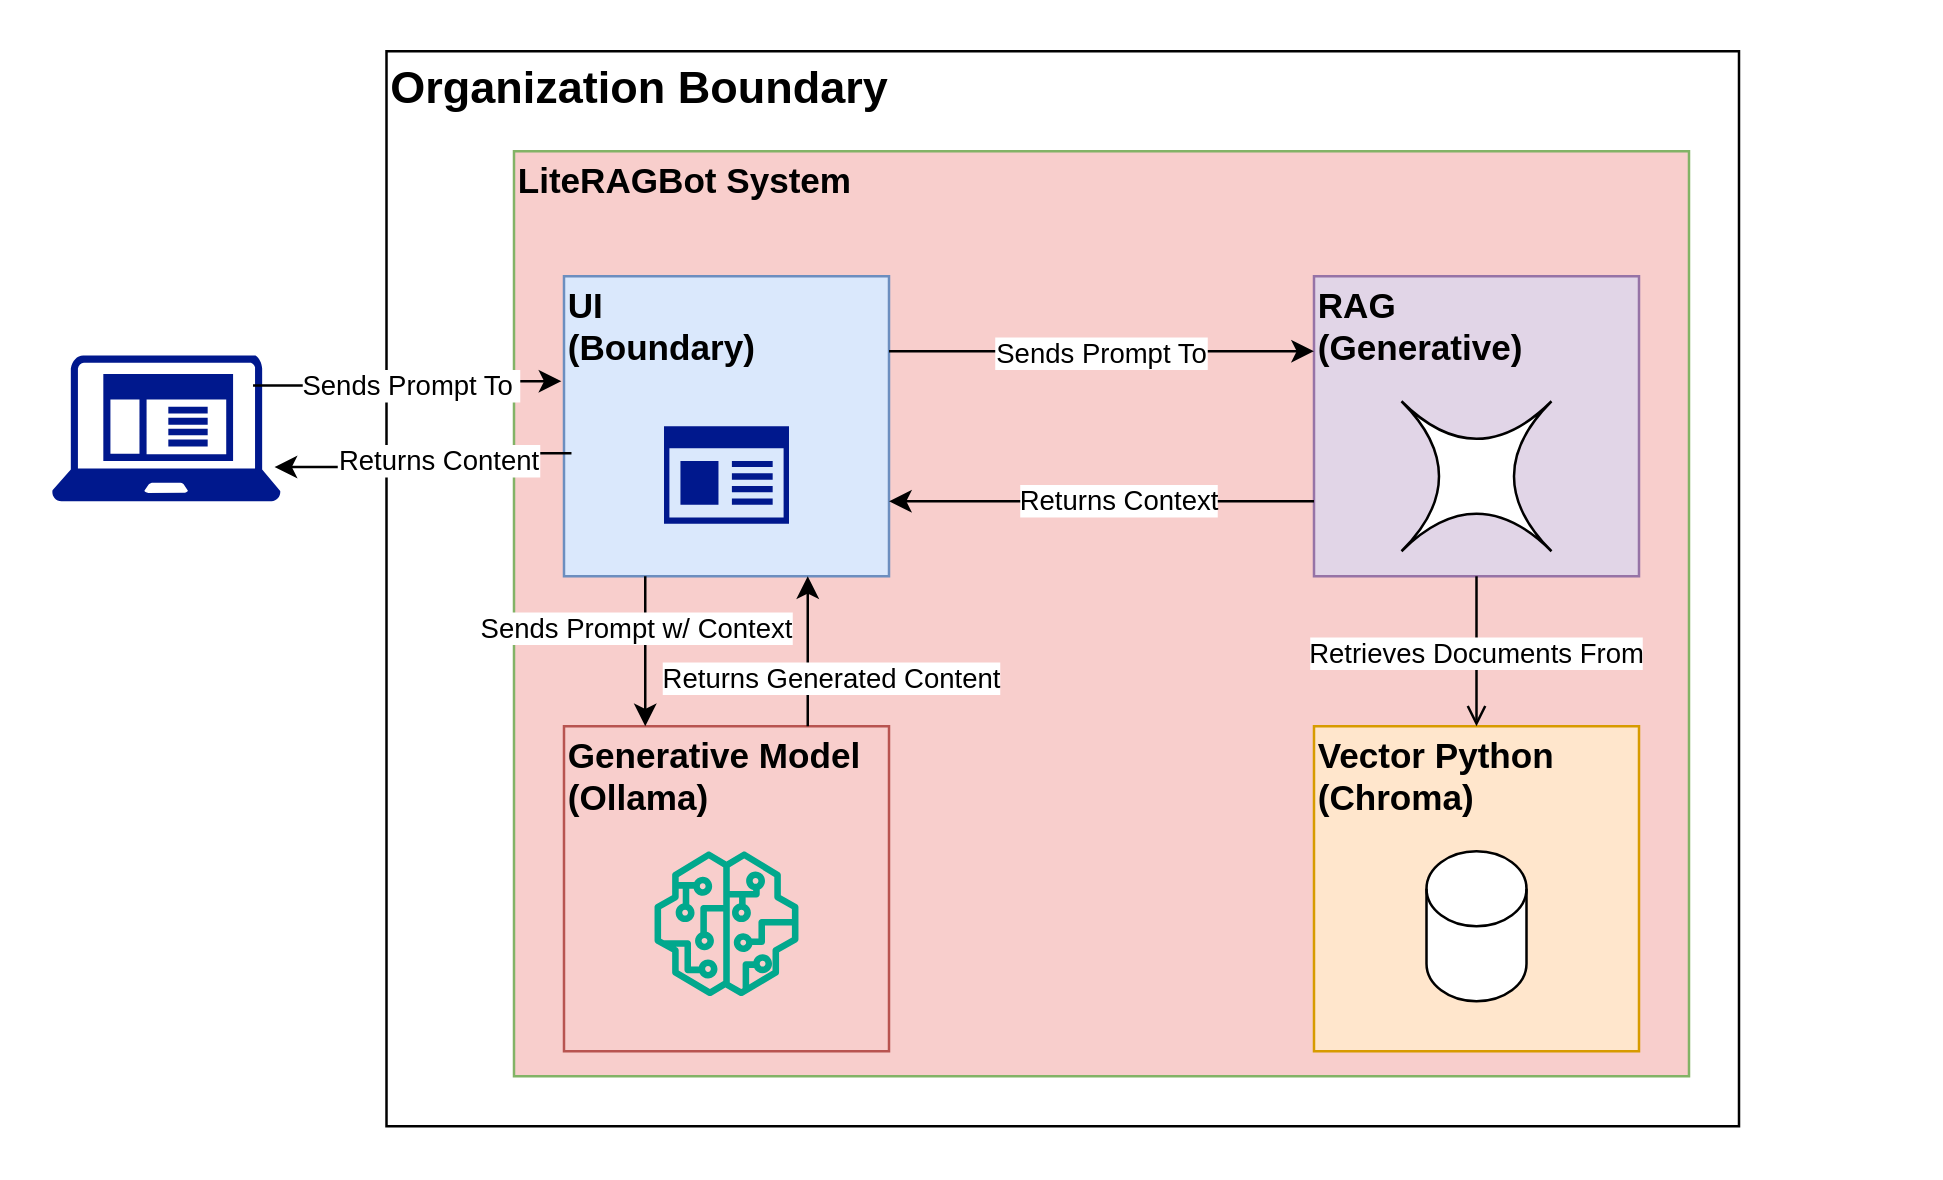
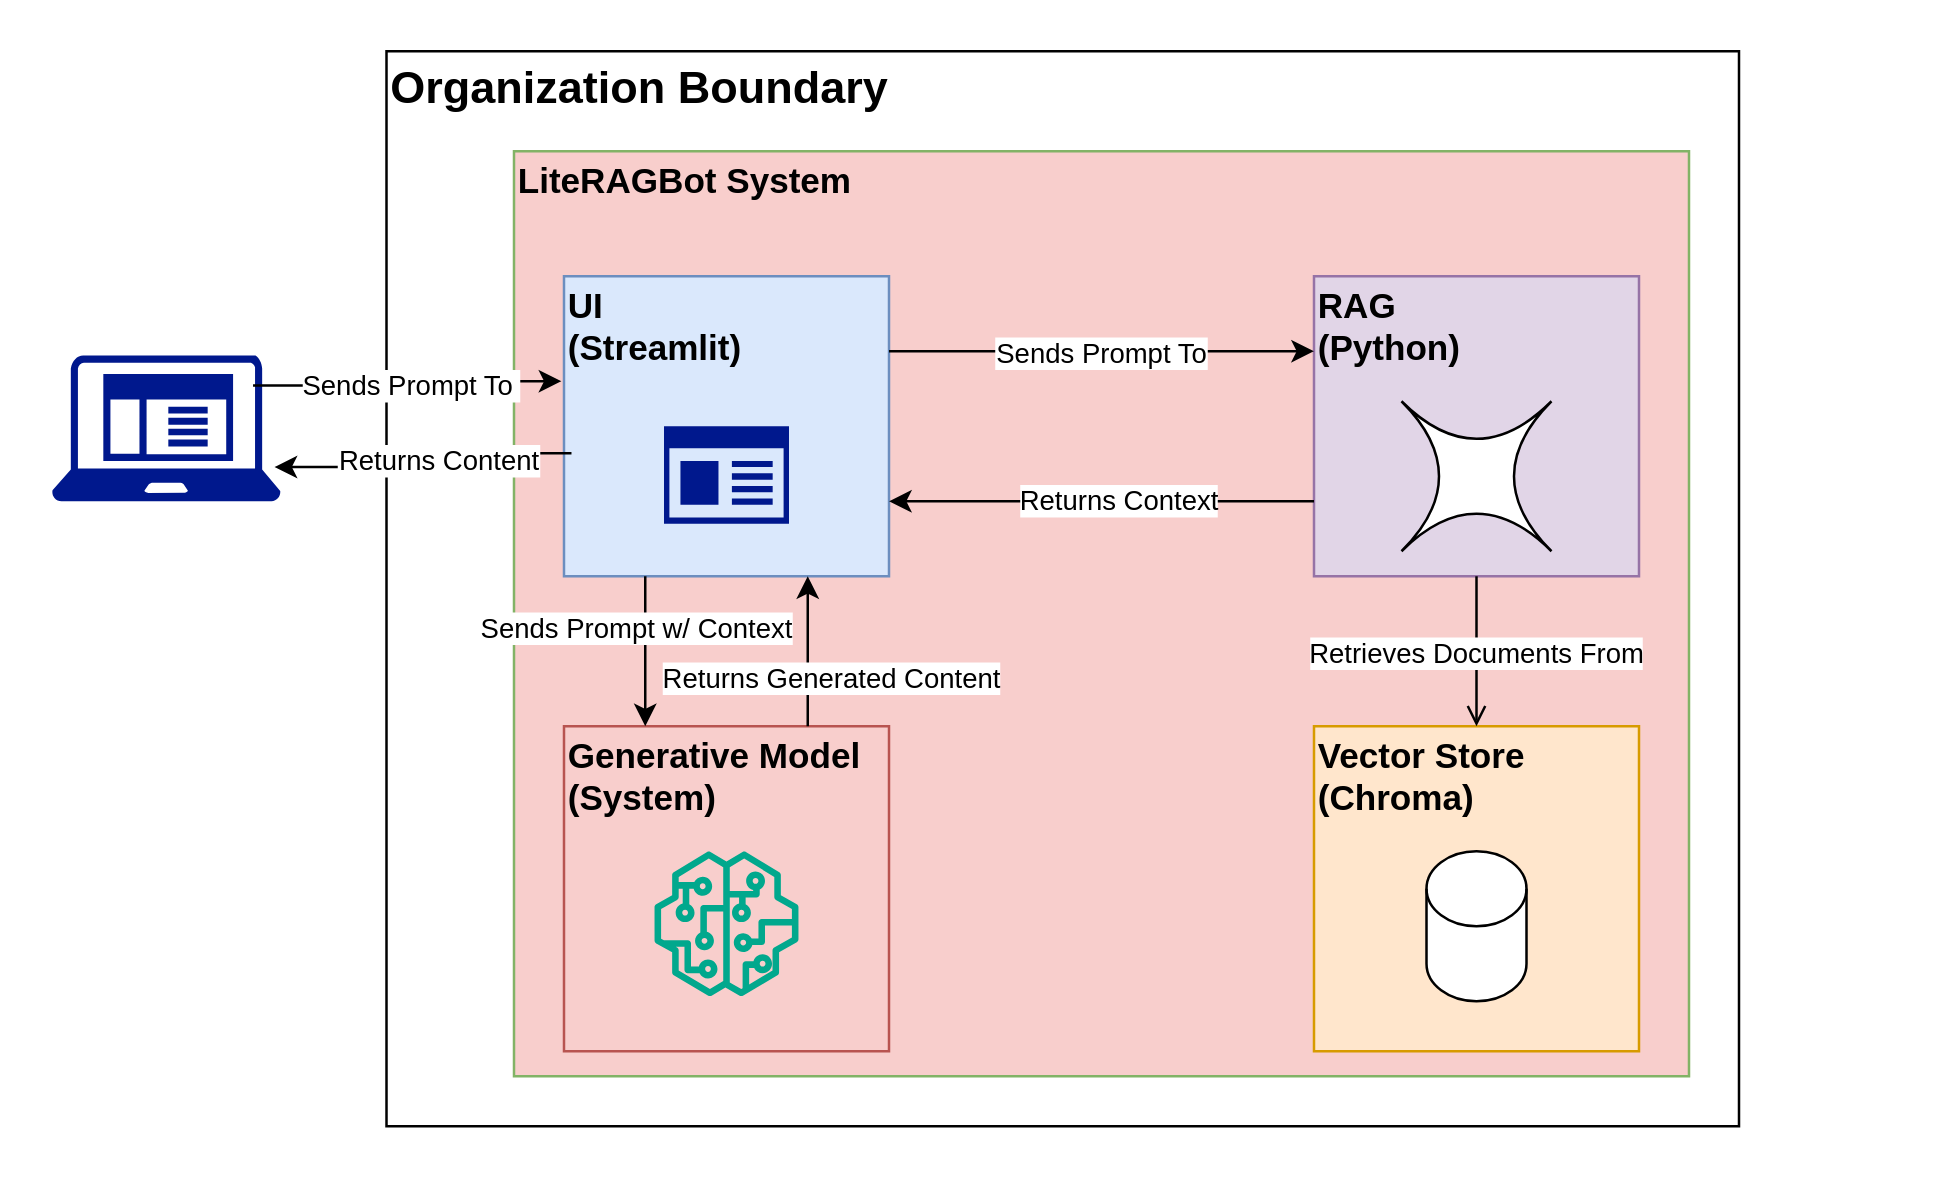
node "UI (Boundary)": label "UI (Boundary)" -> "UI (Streamlit)"
node "RAG (Generative)": label "RAG (Generative)" -> "RAG (Python)"
node "Generative Model (Ollama)": label "Generative Model (Ollama)" -> "Generative Model (System)"
node "Vector Python (Chroma)": label "Vector Python (Chroma)" -> "Vector Store (Chroma)"
